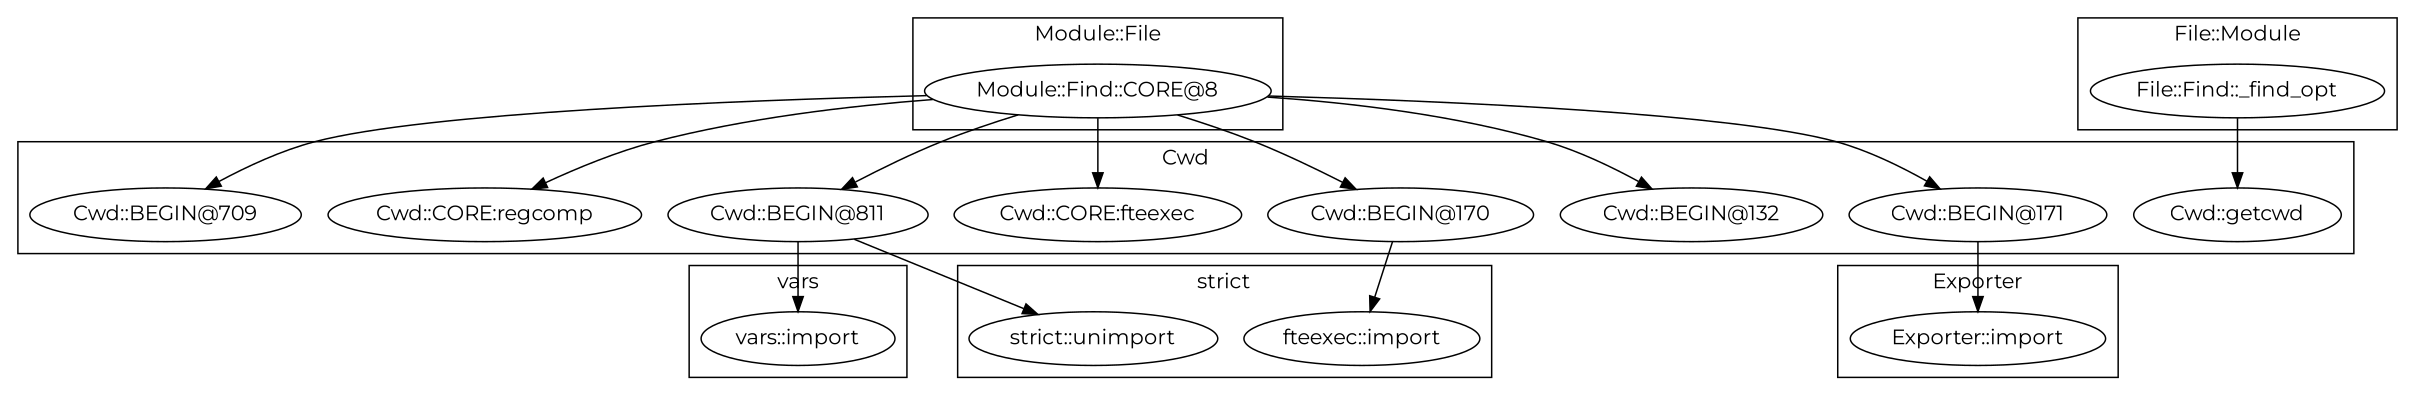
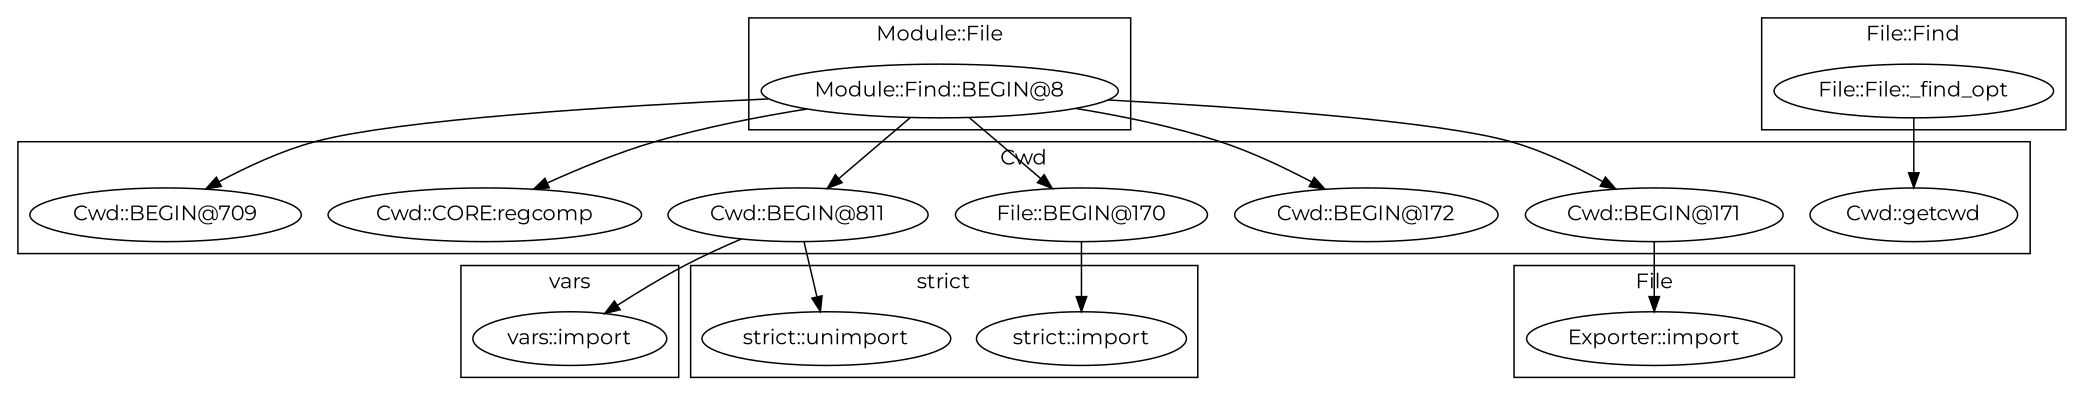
cluster "File::Module": label "File::Module" -> "File::Find"
node "Module::Find::CORE@8": label "Module::Find::CORE@8" -> "Module::Find::BEGIN@8"
node "File::Find::_find_opt": label "File::Find::_find_opt" -> "File::File::_find_opt"
node "Cwd::CORE:fteexec": removed
node "Cwd::BEGIN@170": label "Cwd::BEGIN@170" -> "File::BEGIN@170"
node "Cwd::BEGIN@132": label "Cwd::BEGIN@132" -> "Cwd::BEGIN@172"
cluster "Exporter": label "Exporter" -> "File"
node "fteexec::import": label "fteexec::import" -> "strict::import"
